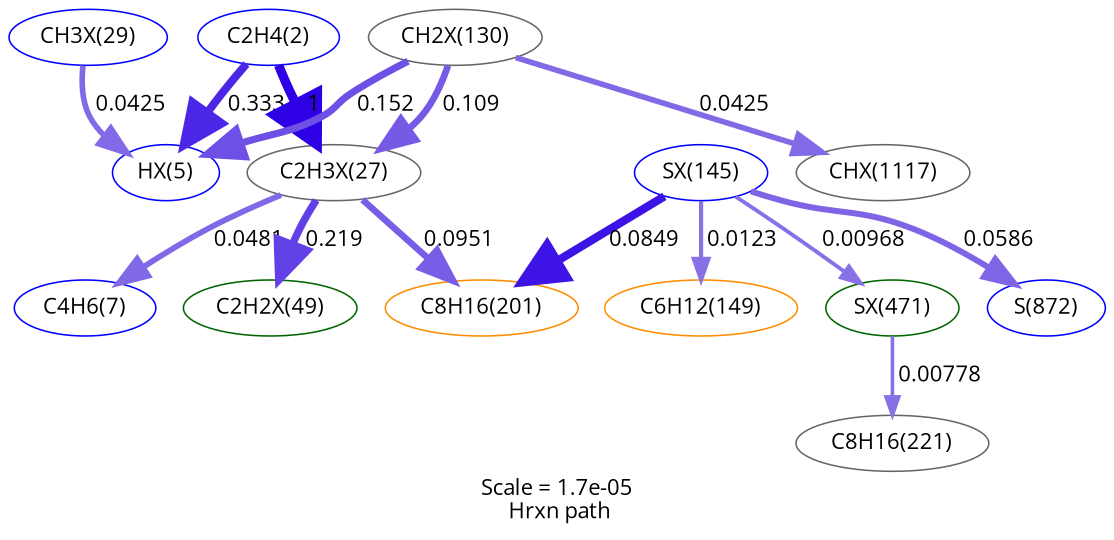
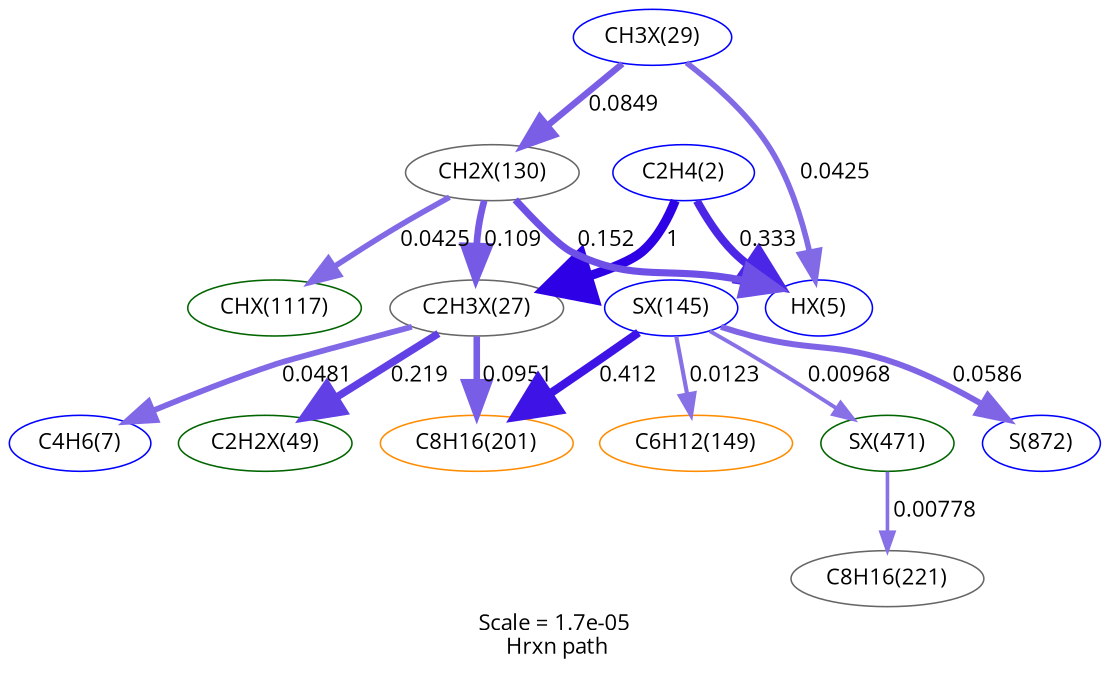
edge "CH3X(29)" -> "CH2X(130)": added, label "0.0849"
node "CHX(1117)": color gray40 -> darkgreen
edge "SX(145)" -> "C8H16(201)": label " 0.0849" -> " 0.412"
